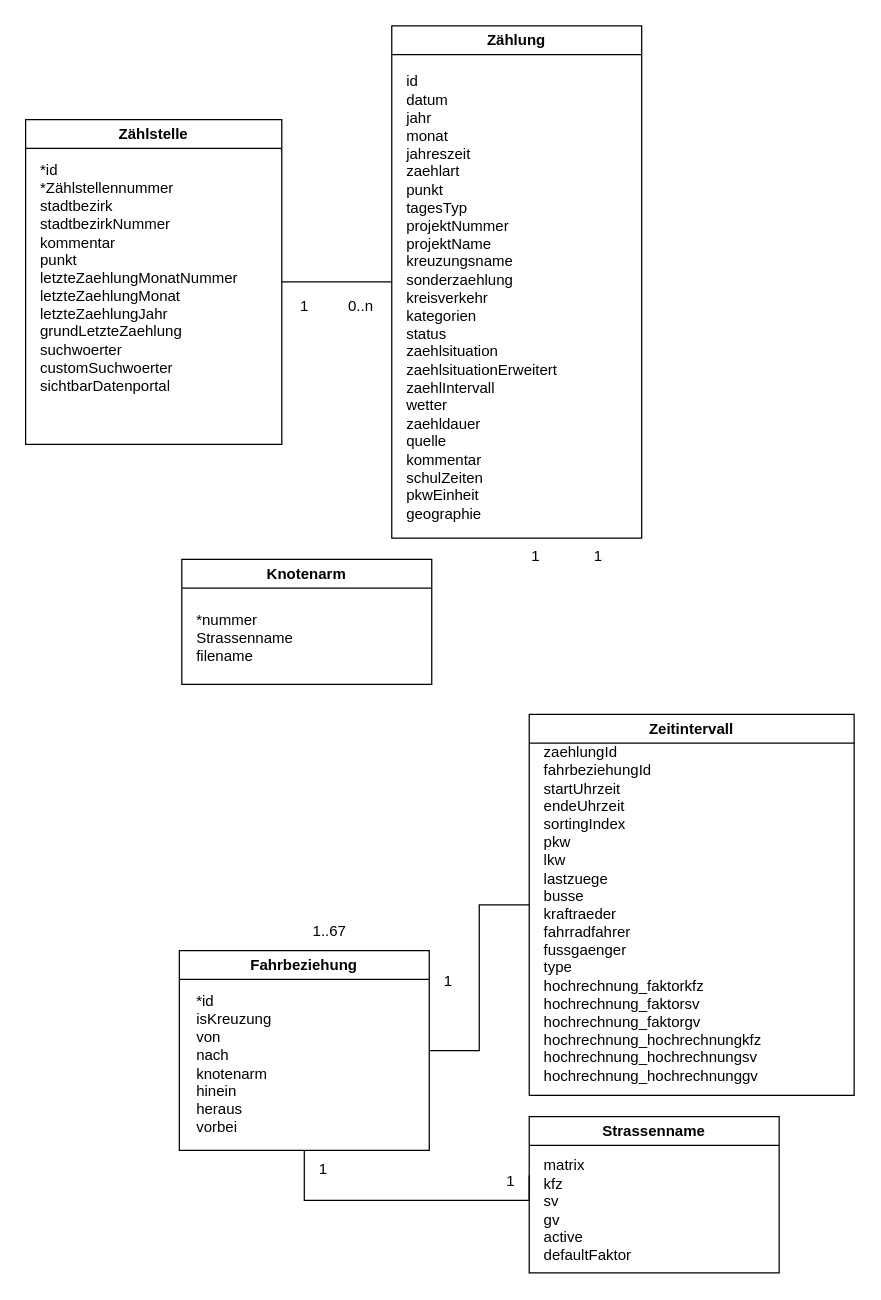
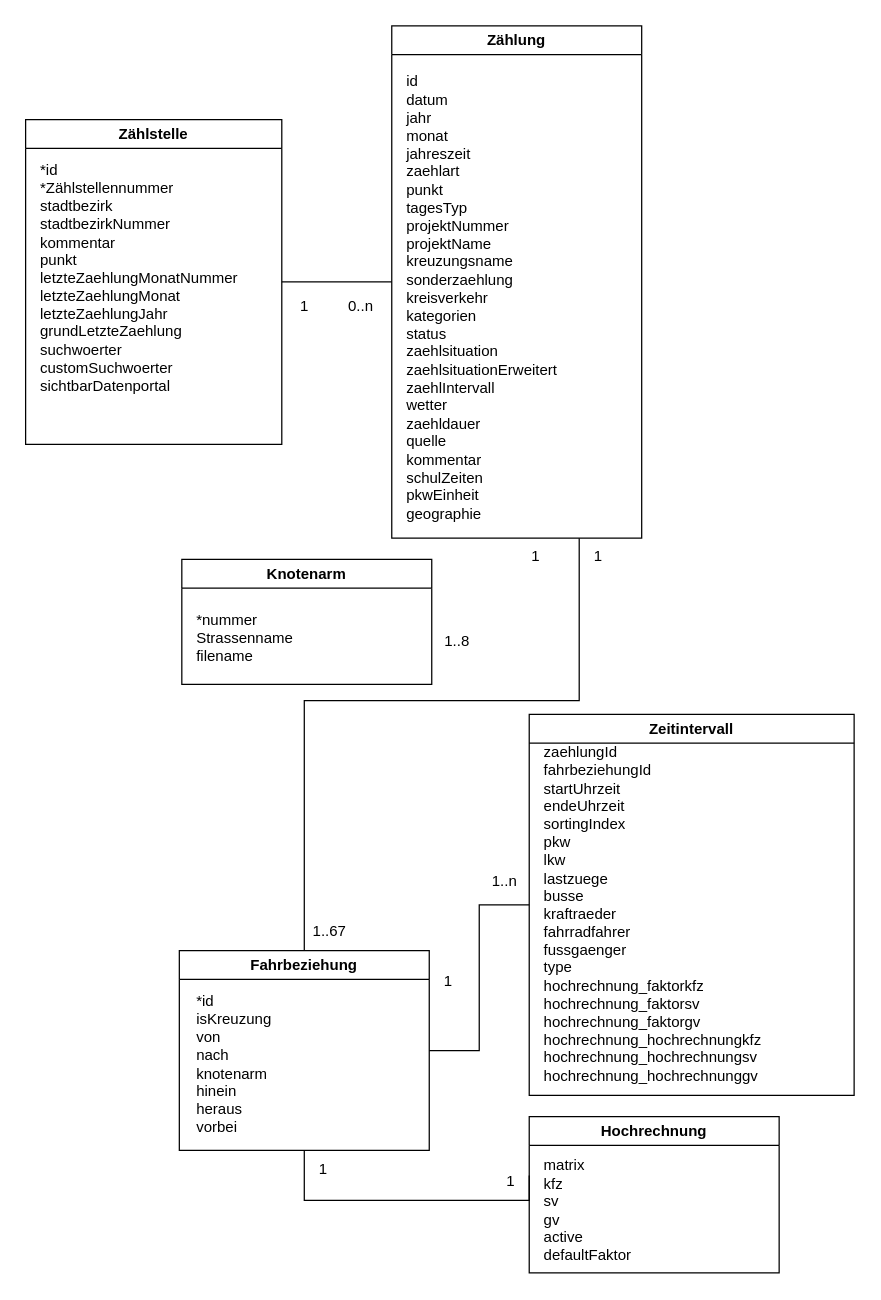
node "1..8": added
edge "Zählung" -- "Fahrbeziehung": added
node "1..n": added
node "Strassenname": label "Strassenname" -> "Hochrechnung"
